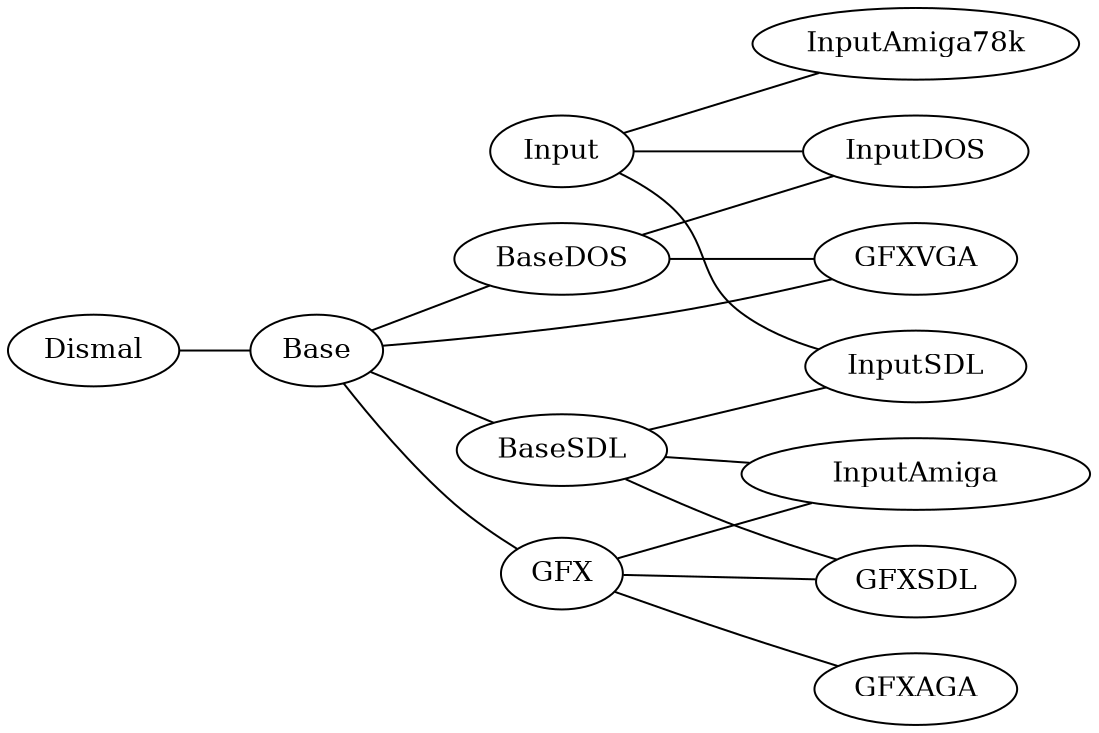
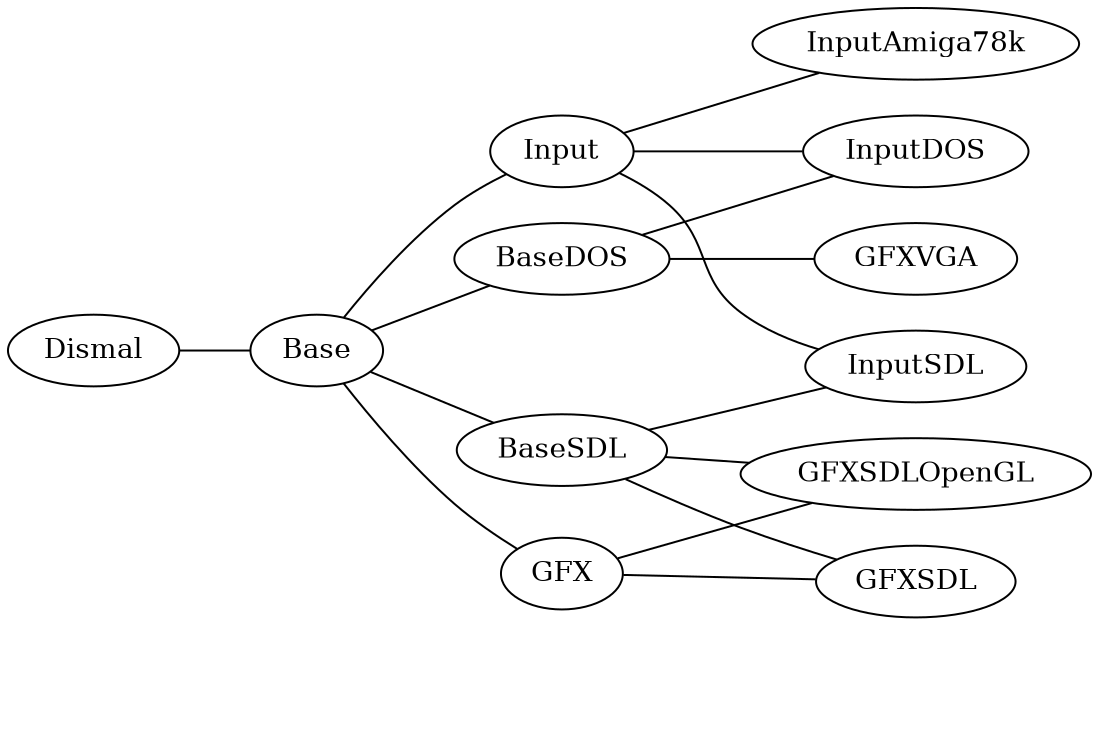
edge "GFXVGA" -- "Base": now "Input" -- "Base"
node "InputAmiga": label "InputAmiga" -> "GFXSDLOpenGL"
node "GFXAGA": removed
